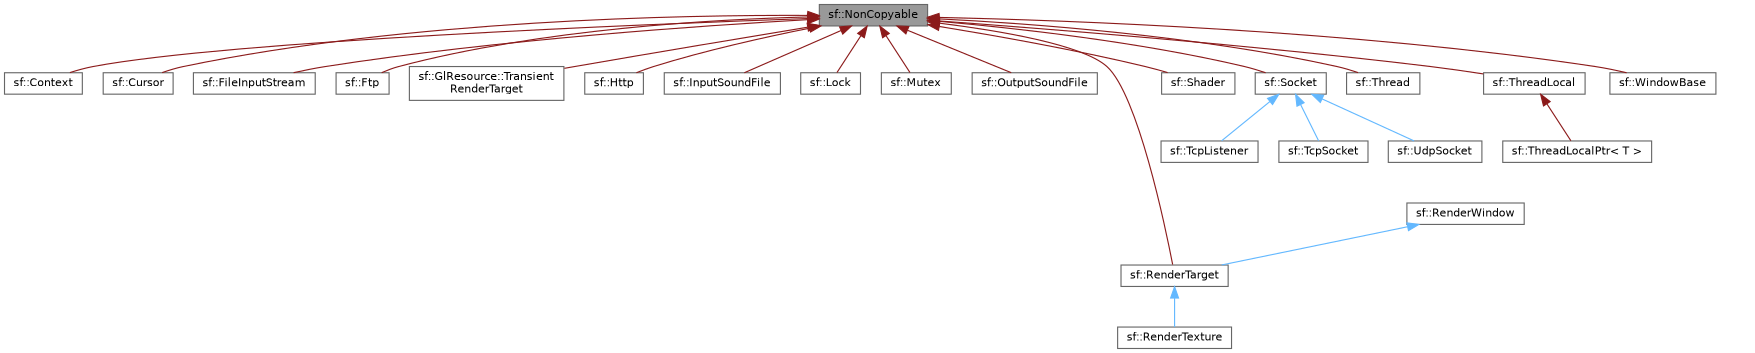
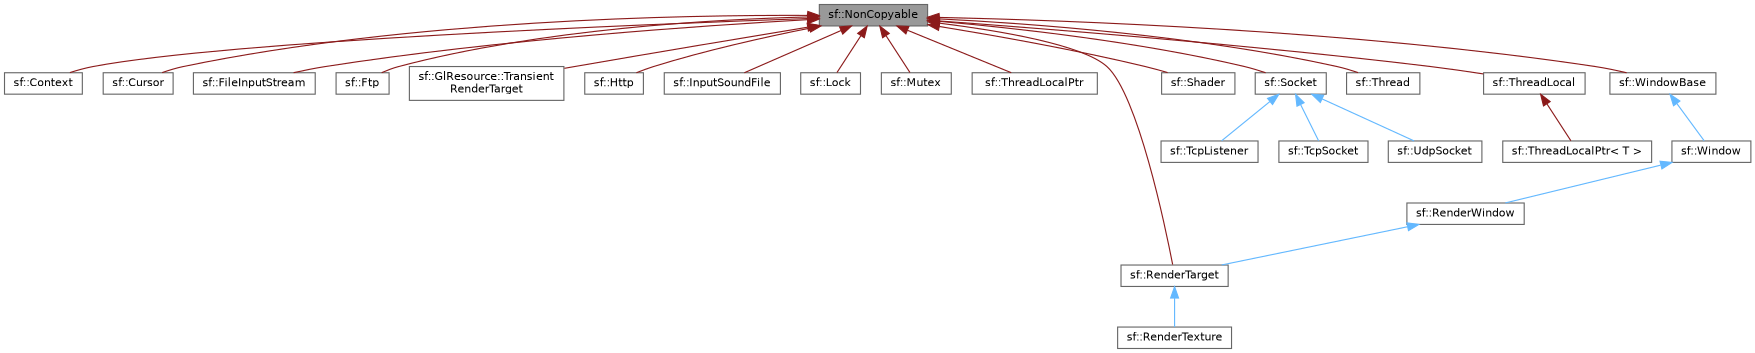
node "sf::OutputSoundFile": label "sf::OutputSoundFile" -> "sf::ThreadLocalPtr"
node "sf::Window": added
